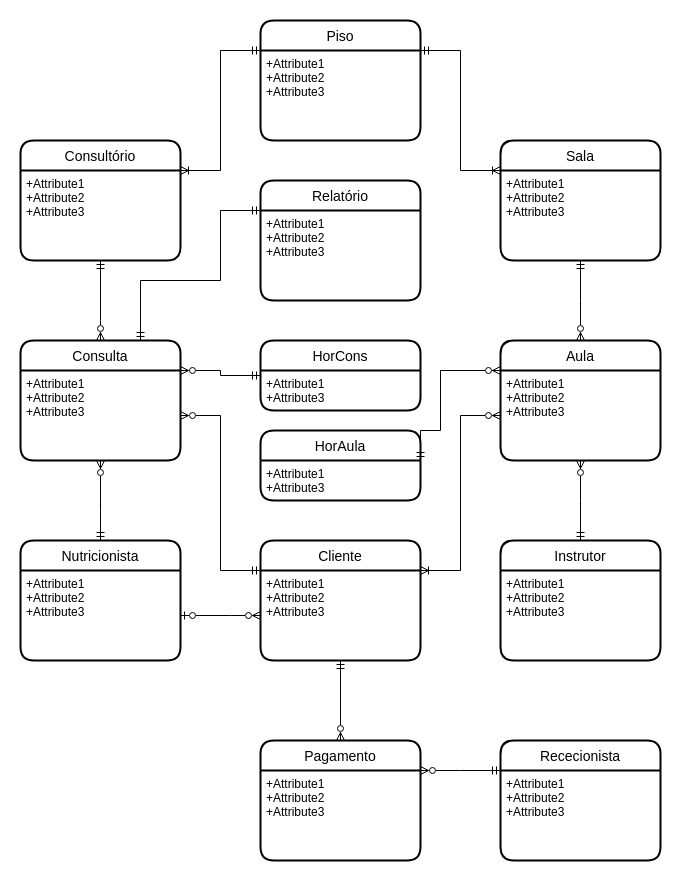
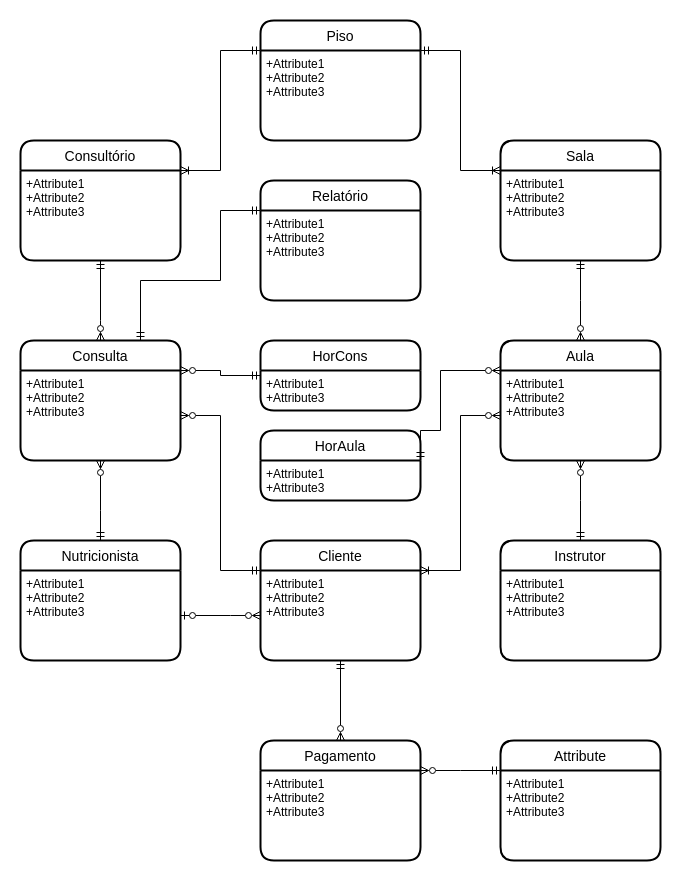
node "Rececionista": label "Rececionista" -> "Attribute"
